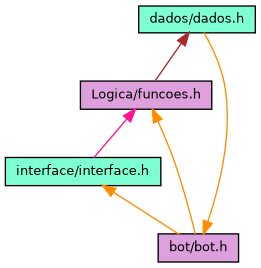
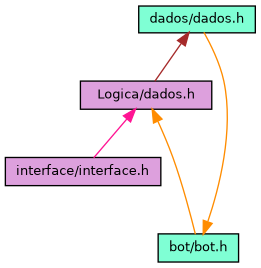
node "Logica/funcoes.h": label "Logica/funcoes.h" -> "Logica/dados.h"
node "interface/interface.h": fillcolor aquamarine -> plum
edge "bot/bot.h" -> "interface/interface.h": removed
node "bot/bot.h": fillcolor plum -> aquamarine
